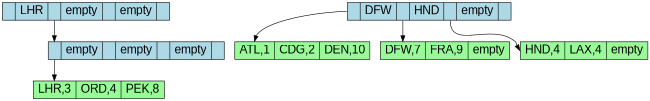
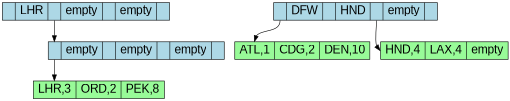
node "DFW,7": removed
node "LHR,3": text "ORD,4" -> "ORD,2"
